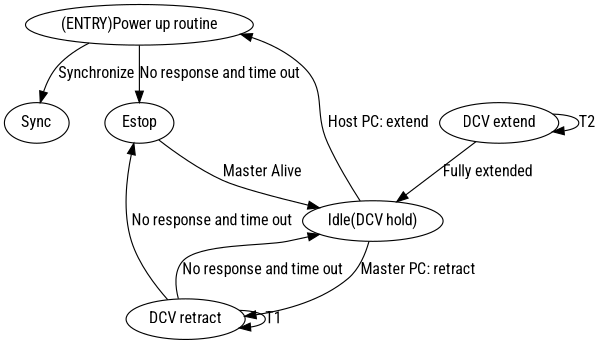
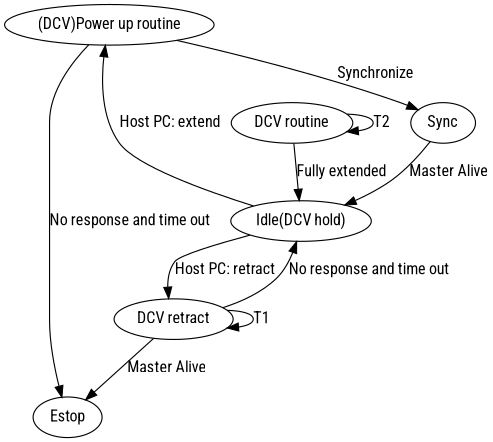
node "(ENTRY)Power up routine": label "(ENTRY)Power up routine" -> "(DCV)Power up routine"
node "DCV extend": label "DCV extend" -> "DCV routine"
edge "Estop" -> "Idle(DCV hold)": now "Sync" -> "Idle(DCV hold)"
edge "DCV retract" -> "Estop": label "No response and time out" -> "Master Alive"
edge "Idle(DCV hold)" -> "DCV retract": label "Master PC: retract" -> "Host PC: retract"
